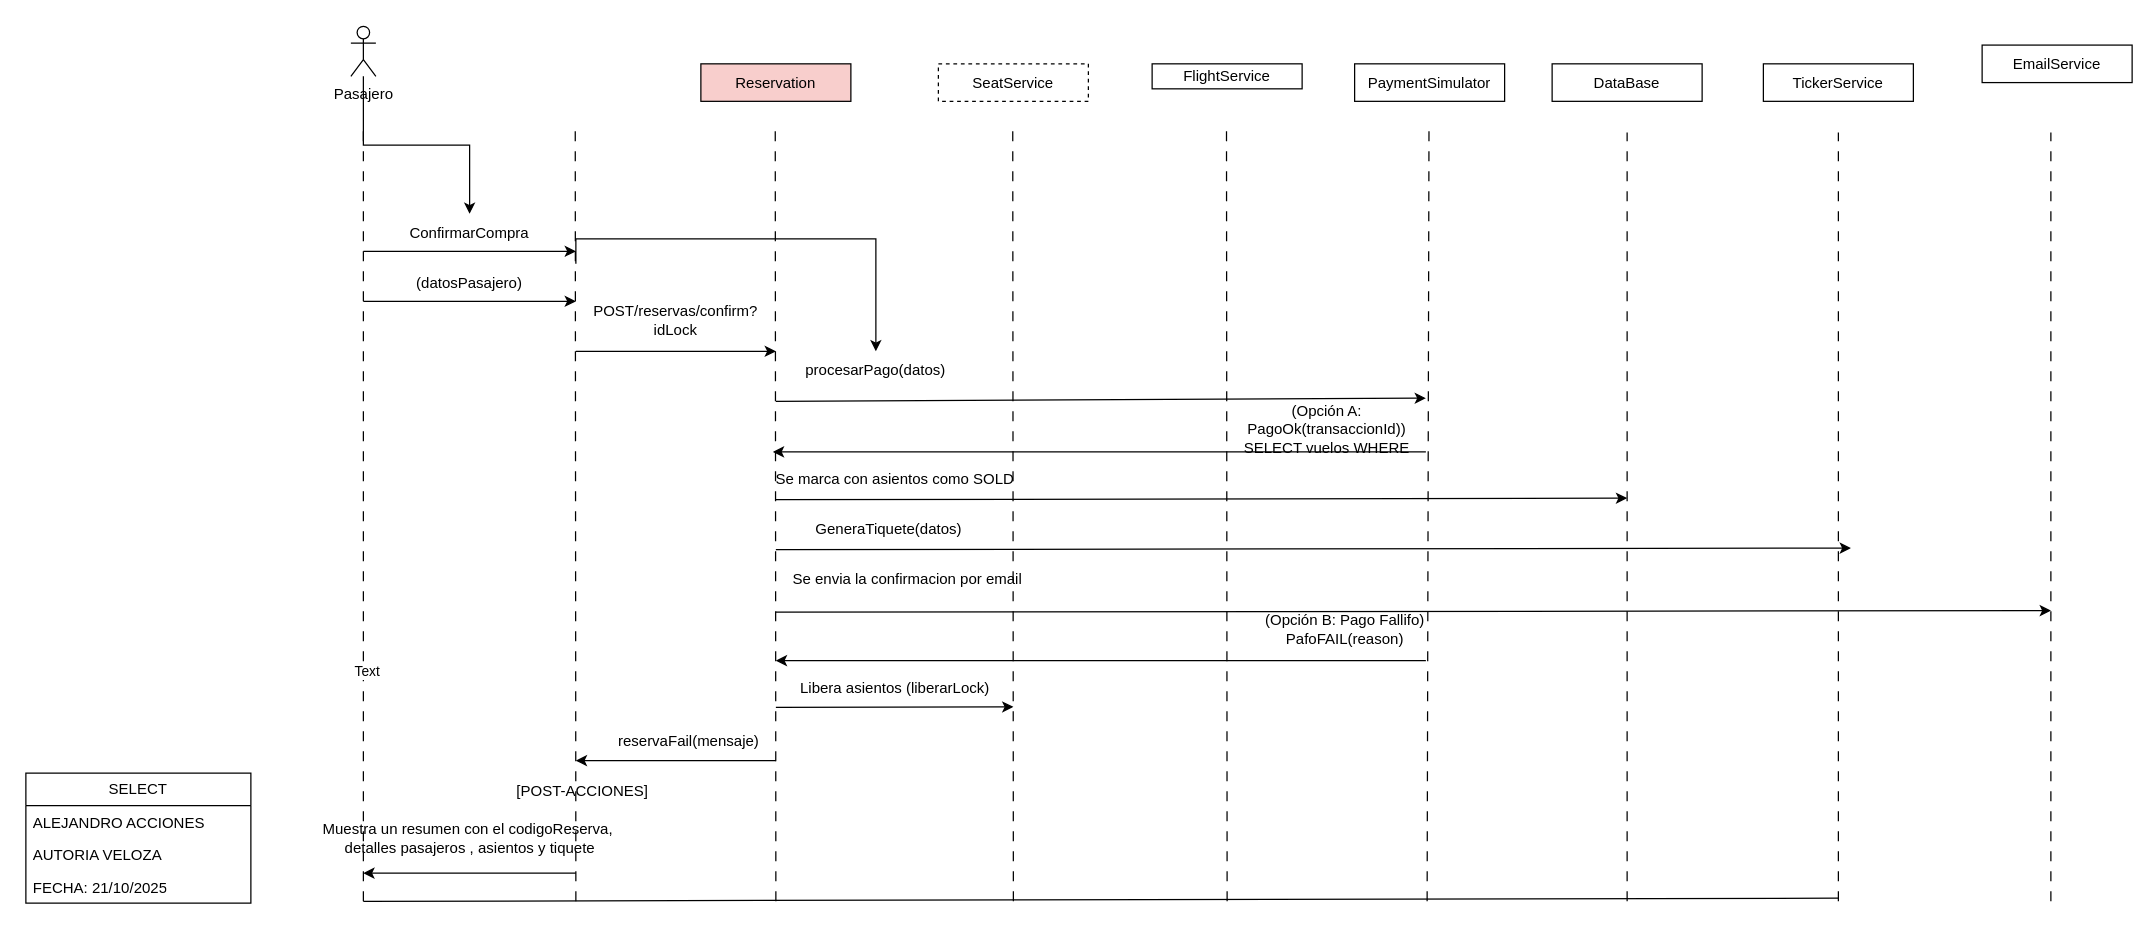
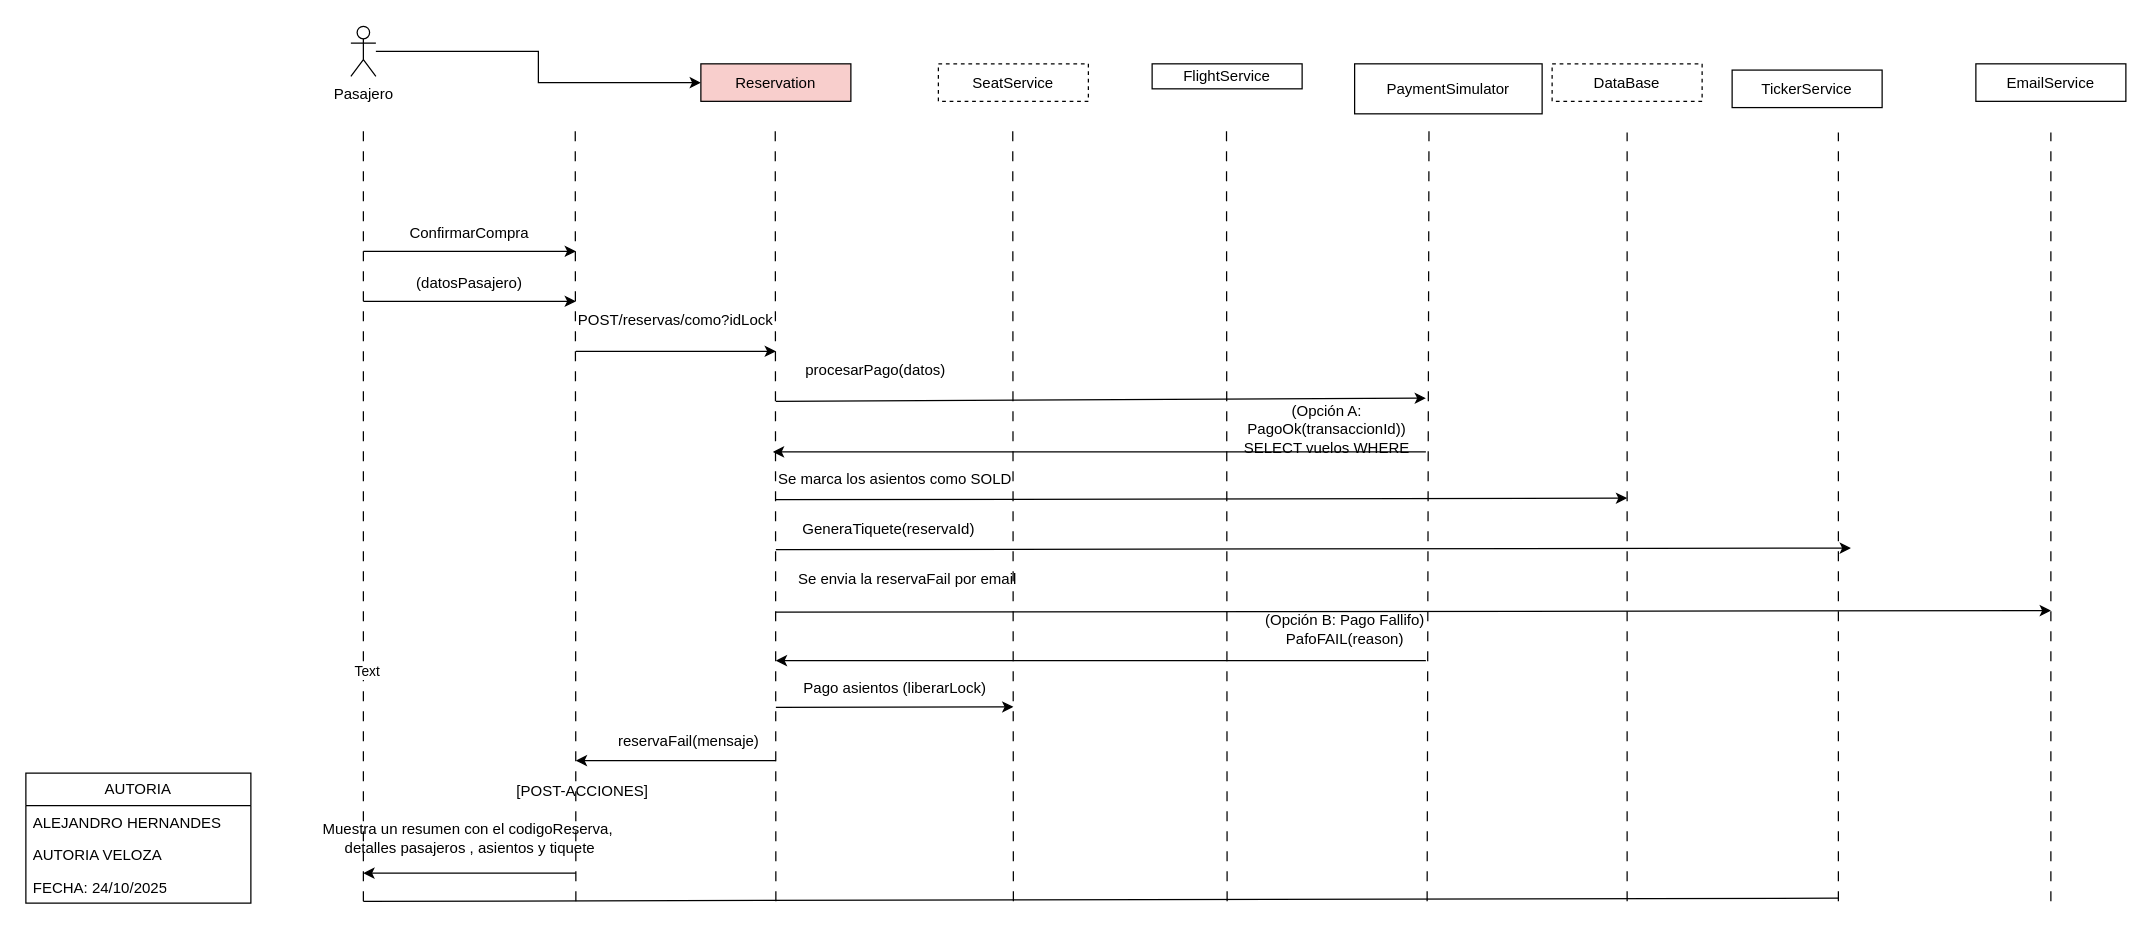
node "EmailService": moved (2057, 64) -> (2051, 83)
node "PaymentSimulator": size 150x38 -> 188x50
node "DataBase": style solid -> dashed
node "TickerService": moved (1838, 83) -> (1807, 89)
edge "Pasajero" -> "ConfirmarCompra": now "Pasajero" -> "Reservation"
edge "(datosPasajero)" -> "procesarPago(datos)": removed
node "POST/reservas/confirm?idLock": label "POST/reservas/confirm?idLock" -> "POST/reservas/como?idLock"
node "Se marca con asientos como SOLD": label "Se marca con asientos como SOLD" -> "Se marca los asientos como SOLD"
node "GeneraTiquete(datos)": label "GeneraTiquete(datos)" -> "GeneraTiquete(reservaId)"
node "Se envia la confirmacion por email": label "Se envia la confirmacion por email" -> "Se envia la reservaFail por email"
node "Libera asientos (liberarLock)": label "Libera asientos (liberarLock)" -> "Pago asientos (liberarLock)"
node "SELECT": label "SELECT" -> "AUTORIA"
node "ALEJANDRO ACCIONES": label "ALEJANDRO ACCIONES" -> "ALEJANDRO HERNANDES"
node "FECHA: 21/10/2025": label "FECHA: 21/10/2025" -> "FECHA: 24/10/2025"
